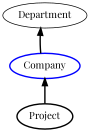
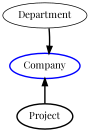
edge "Company" -> "Department": reversed
